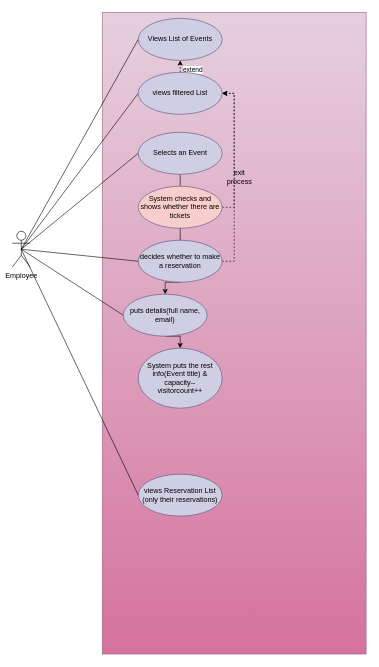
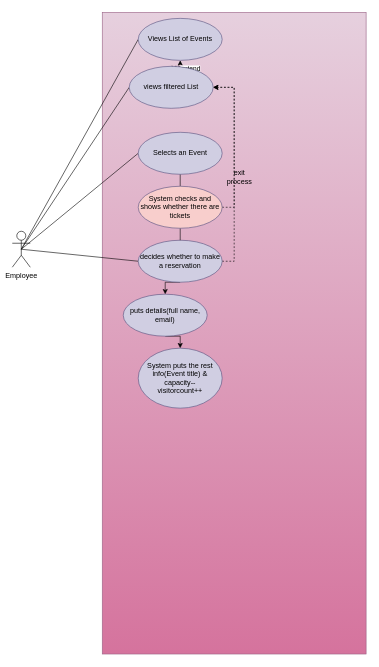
node "views filtered List": moved (180, 93) -> (171, 87)
edge "Employee" -- "puts details(full name, email)": removed
edge "Employee" -- "views Reservation List (only their reservations)": removed
node "views Reservation List (only their reservations)": removed
